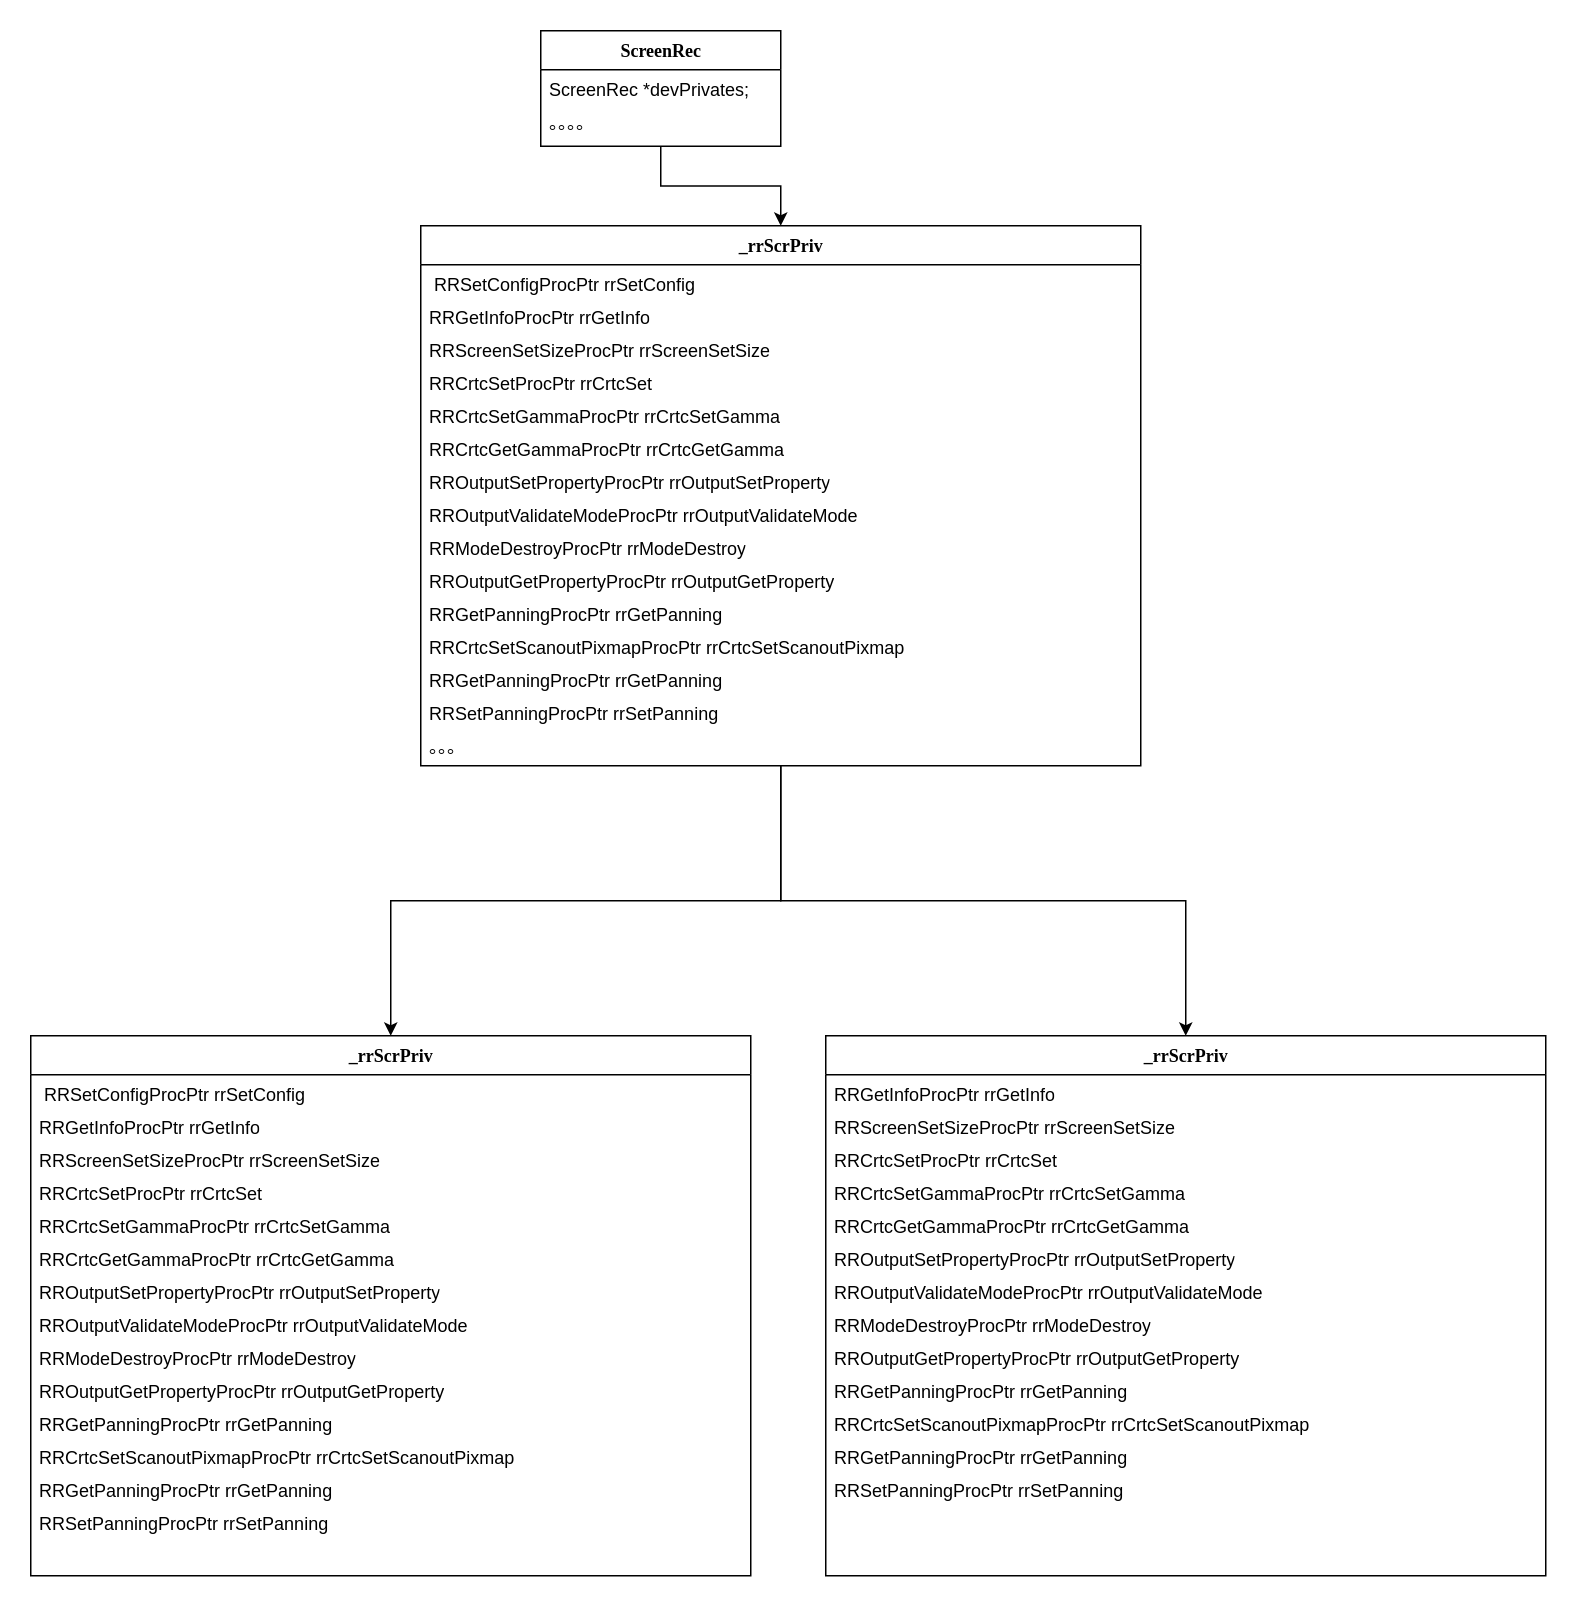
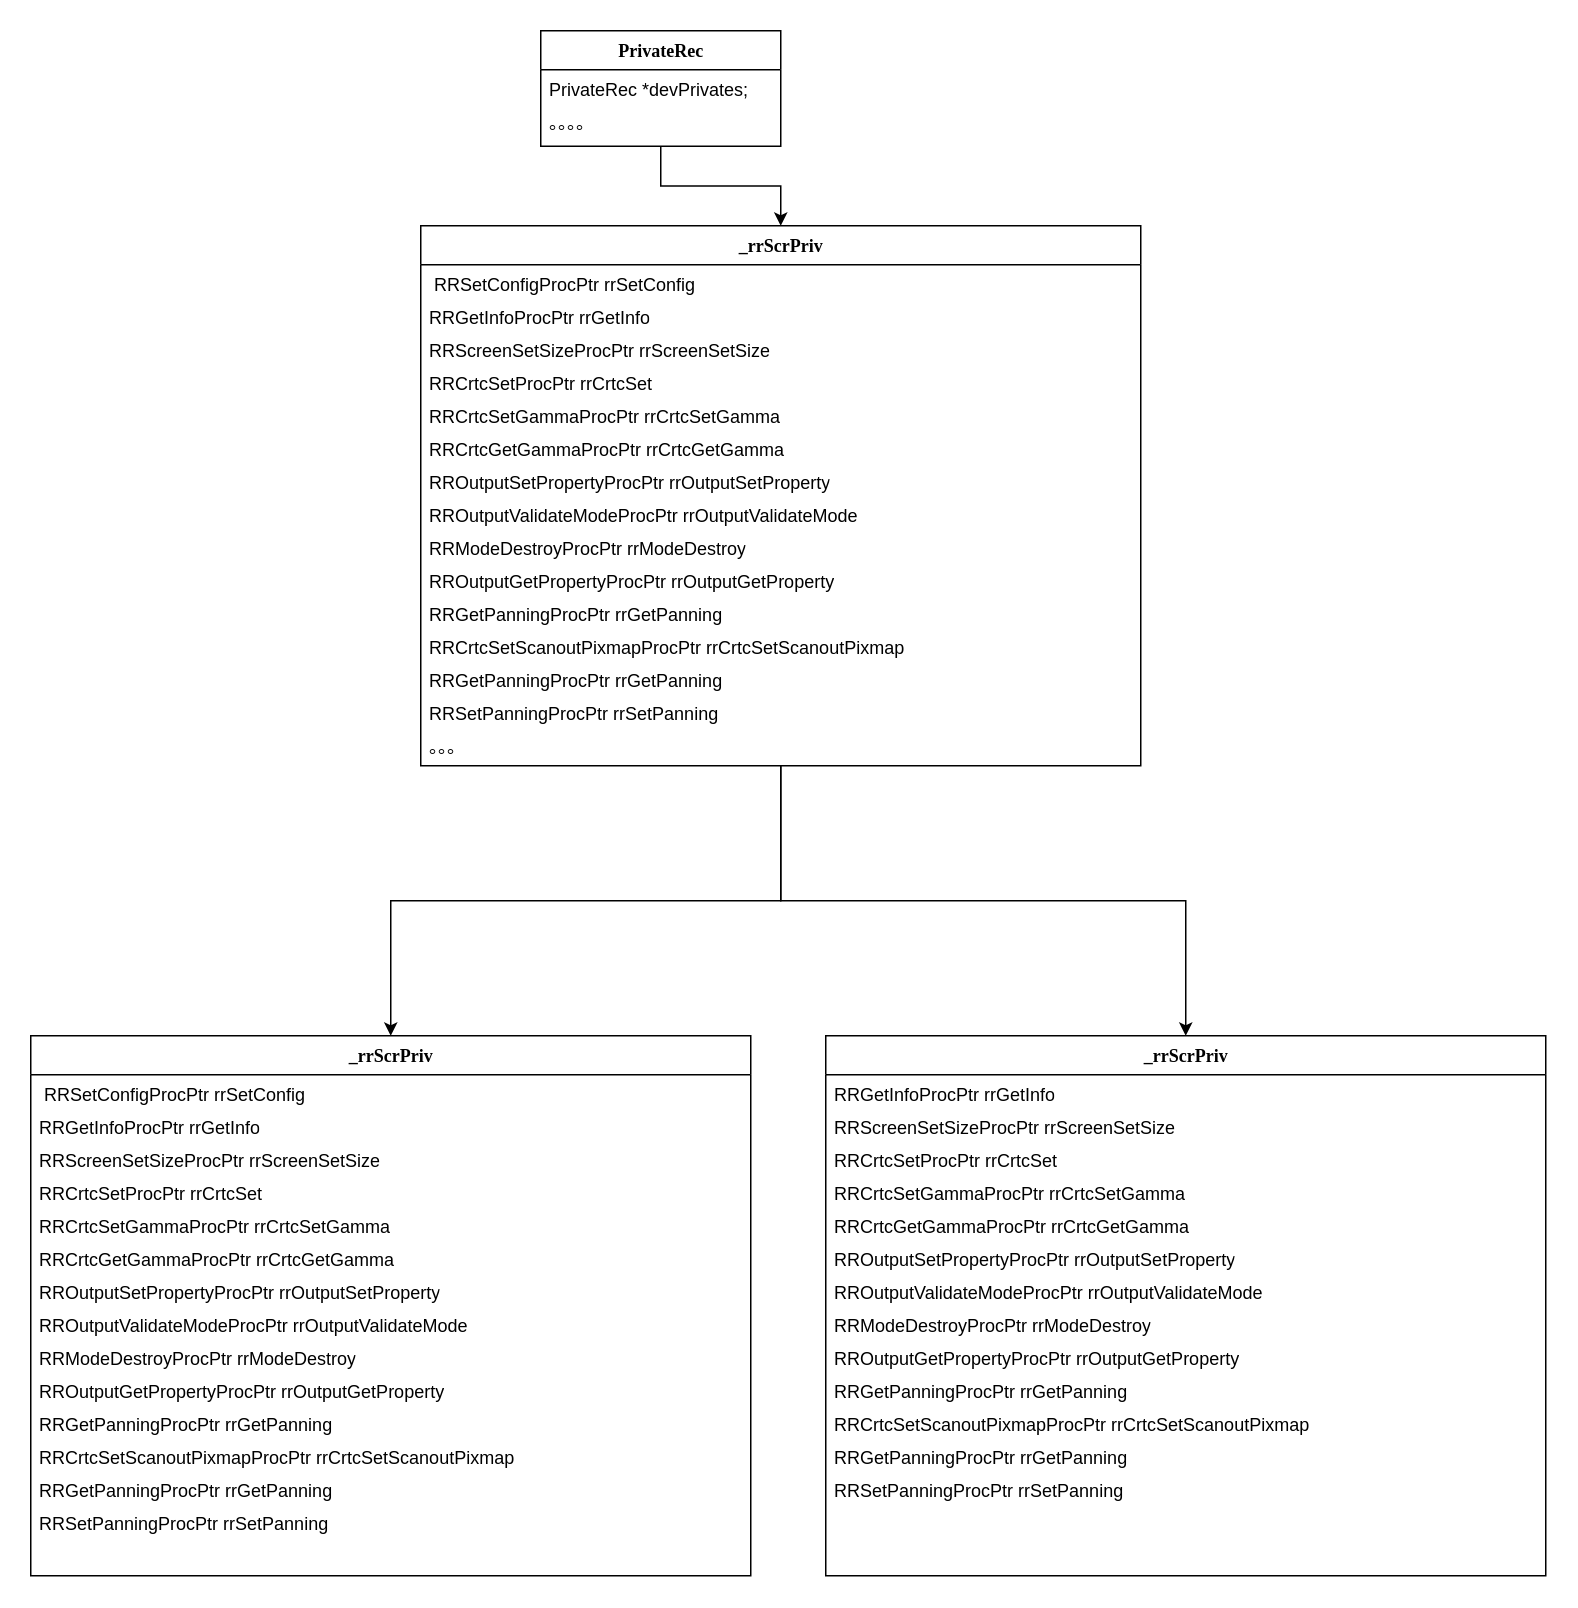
node "ScreenRec": label "ScreenRec" -> "PrivateRec"
node "ScreenRec *devPrivates;": label "ScreenRec *devPrivates;" -> "PrivateRec *devPrivates;"
